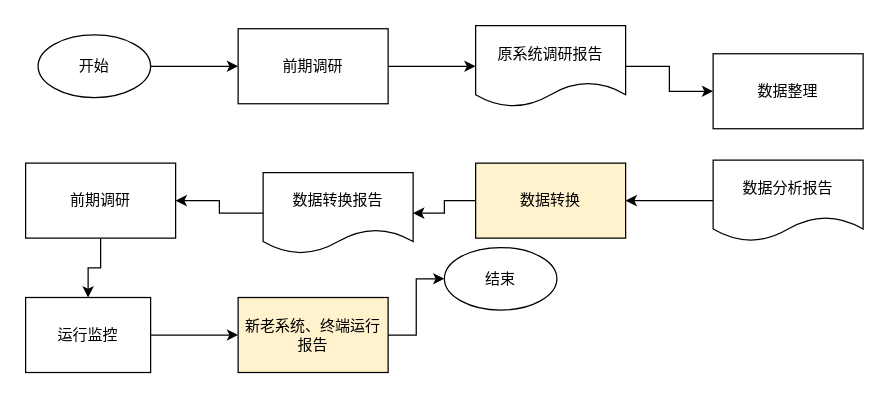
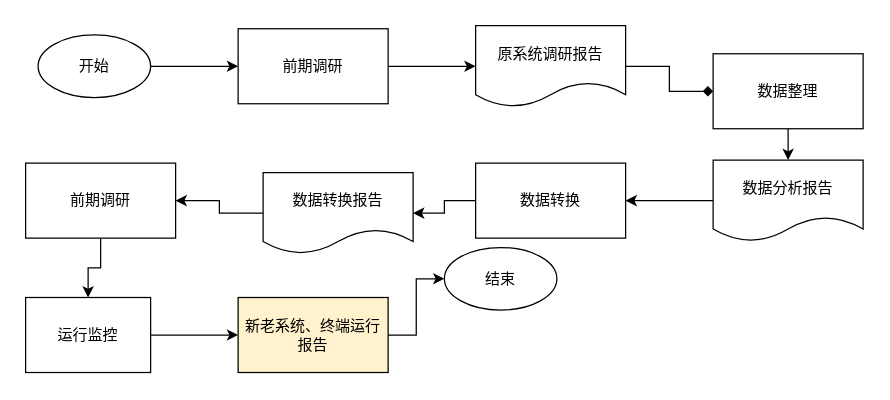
edge "原系统调研报告" -> "数据整理": arrowhead classic -> diamond
edge "数据整理" -> "数据分析报告": added
node "数据转换": fillcolor #fff2cc -> #ffffff
